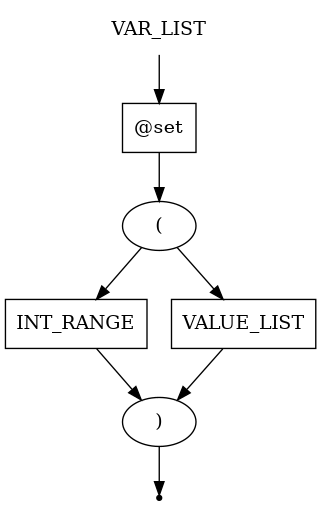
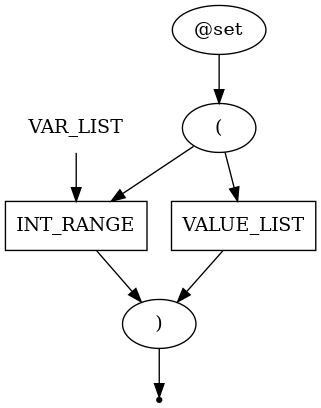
edge "VAR_LIST" -> "@set": now "VAR_LIST" -> "INT_RANGE"
node "@set": shape box -> ellipse
